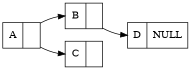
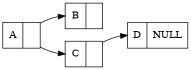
edge "B" -> "D": now "C" -> "D"
